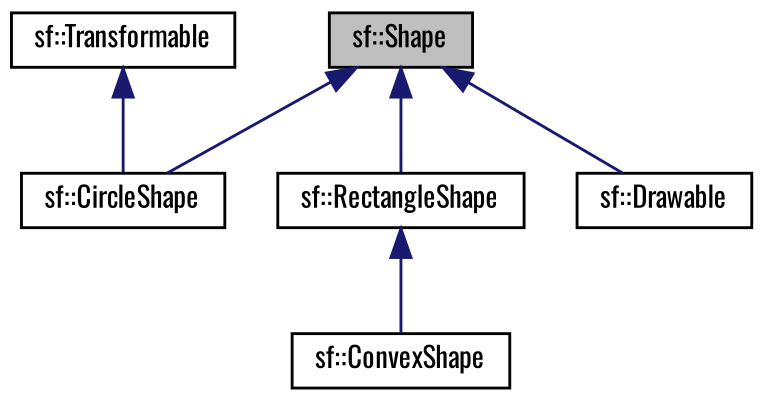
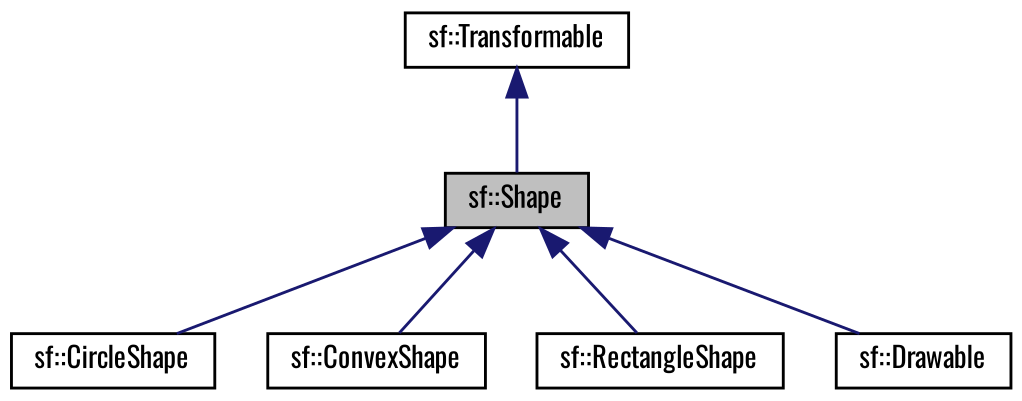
edge "sf::CircleShape" -> "sf::Transformable": now "sf::Shape" -> "sf::Transformable"
edge "sf::ConvexShape" -> "sf::RectangleShape": now "sf::ConvexShape" -> "sf::Shape"
